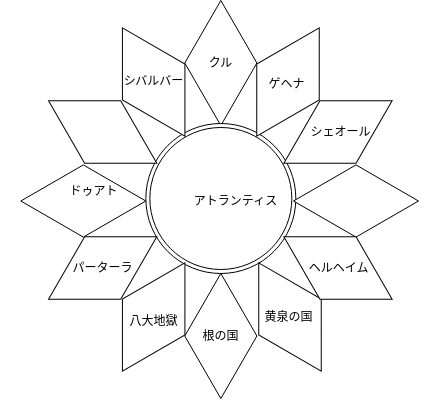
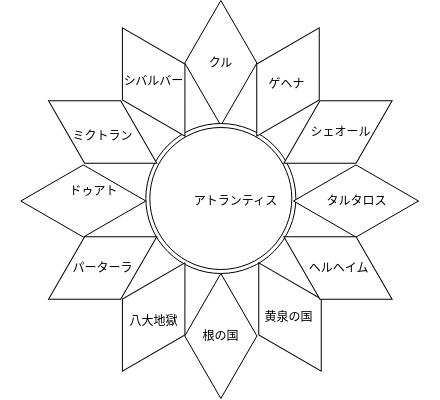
node "ミクトラン": added
node "タルタロス": added
